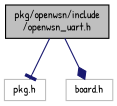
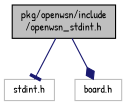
node "pkg/openwsn/include /openwsn_uart.h": label "pkg/openwsn/include /openwsn_uart.h" -> "pkg/openwsn/include /openwsn_stdint.h"
node "pkg.h": label "pkg.h" -> "stdint.h"
